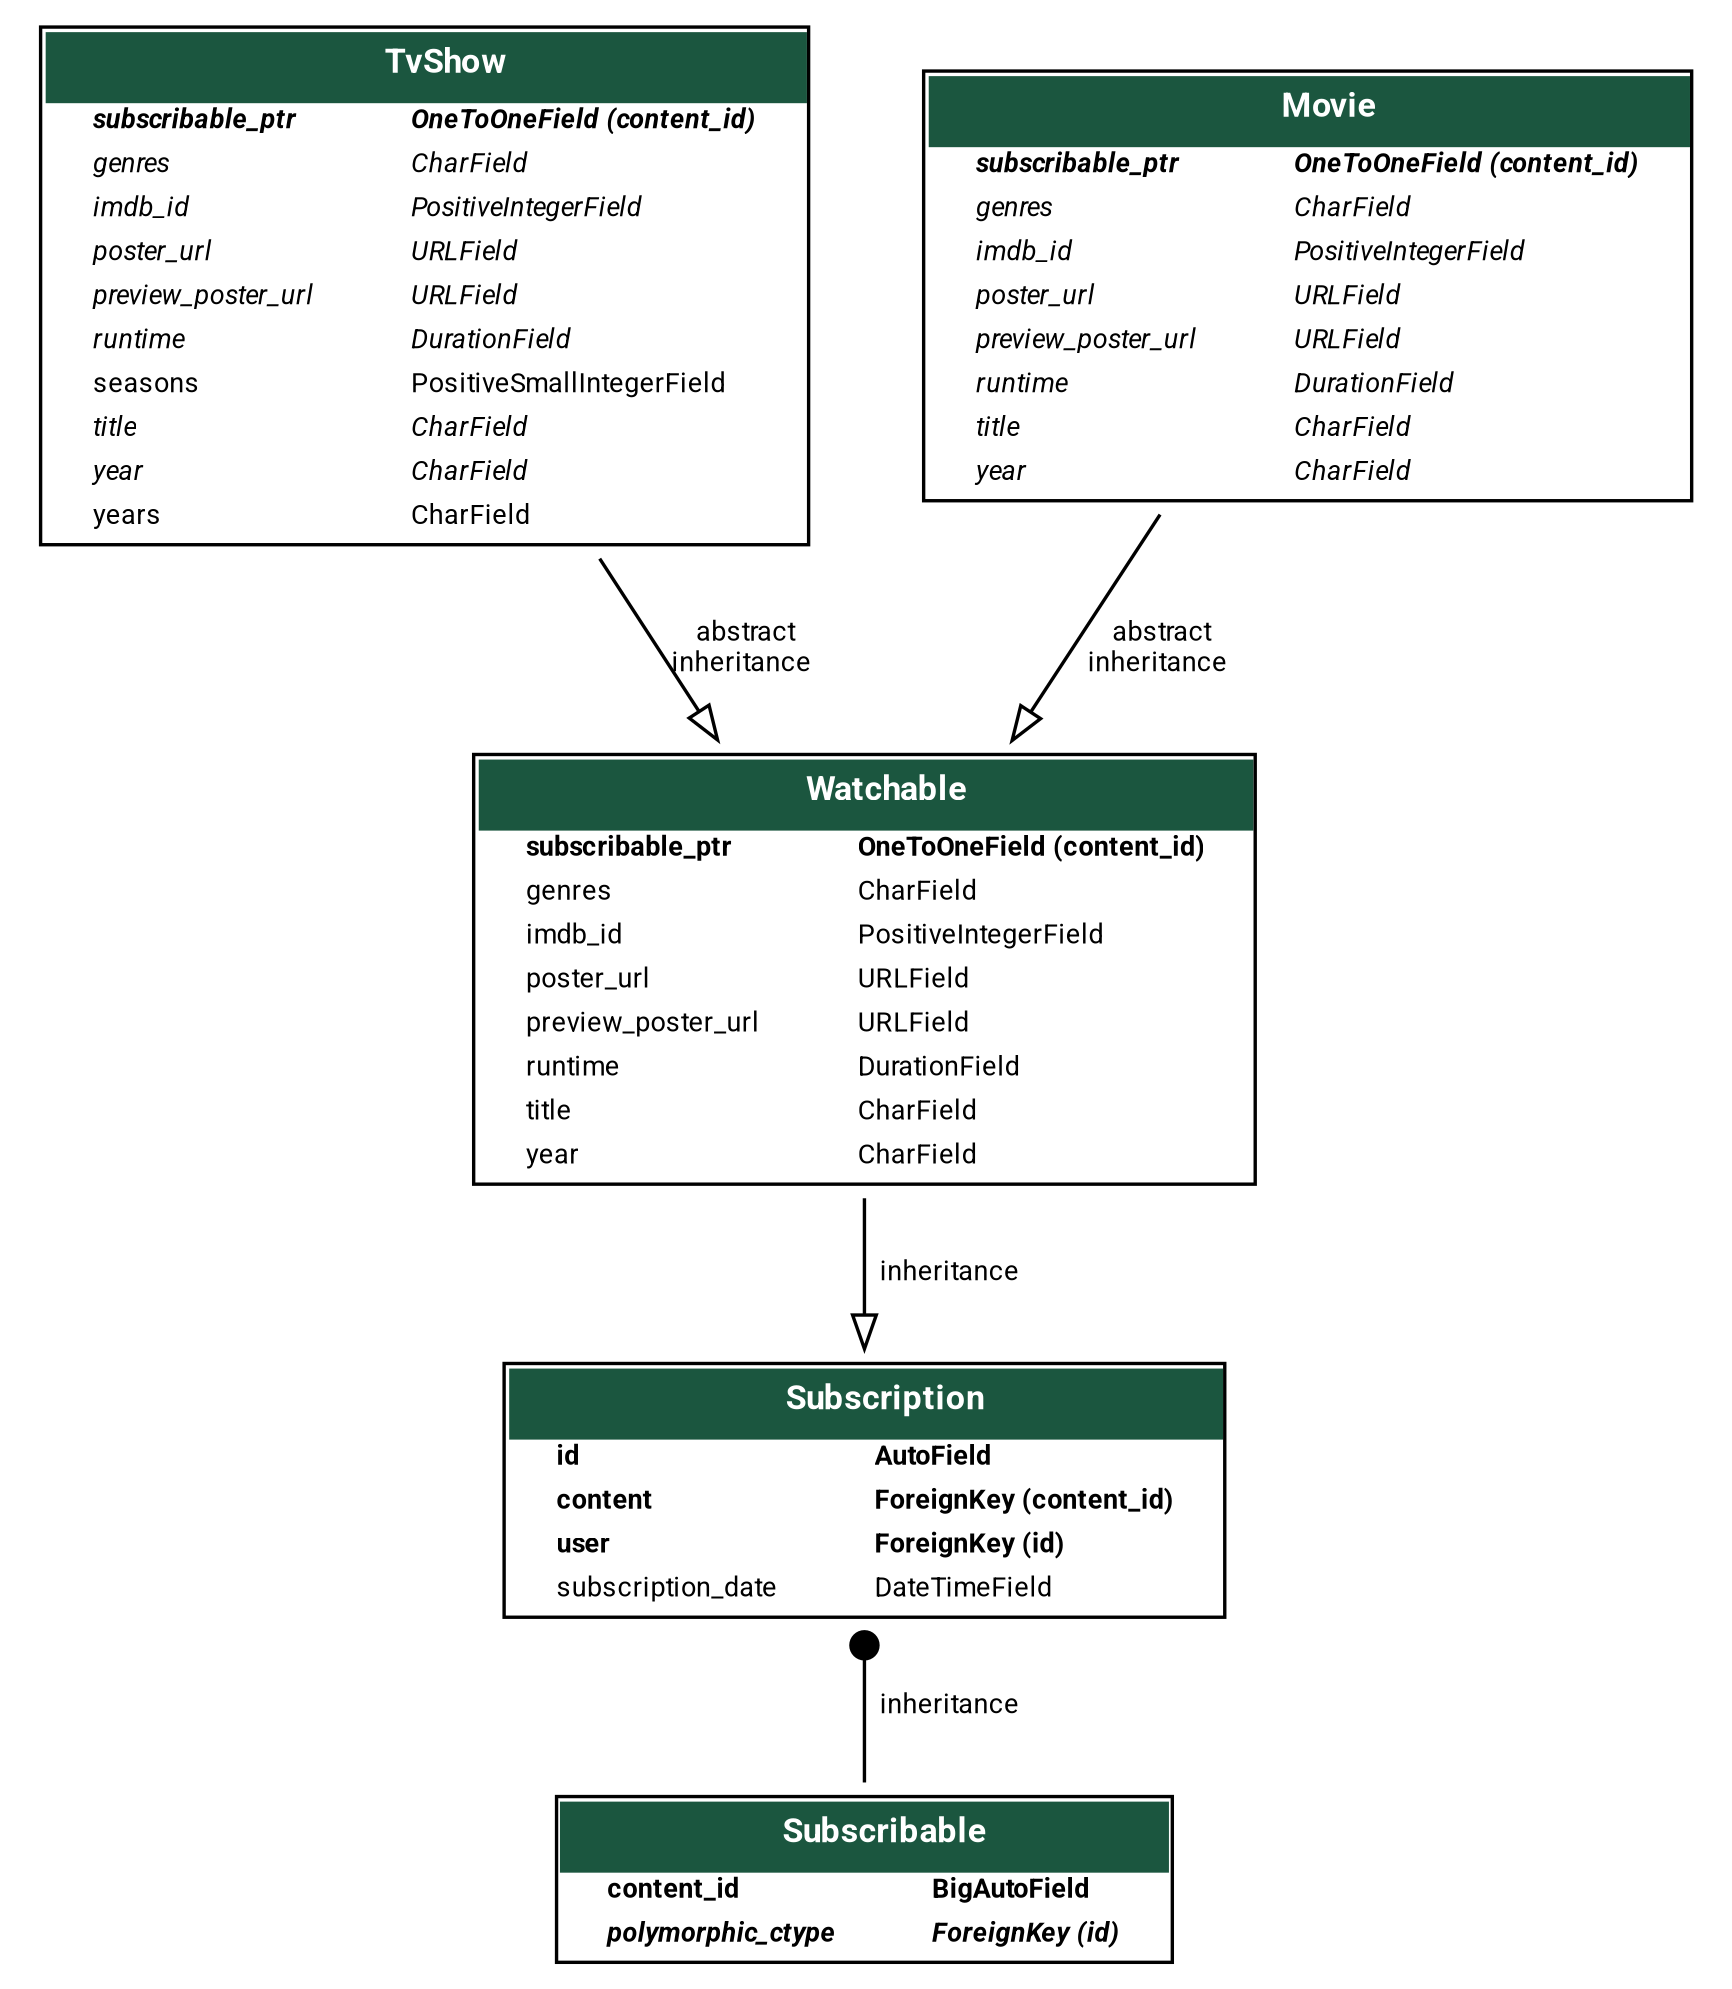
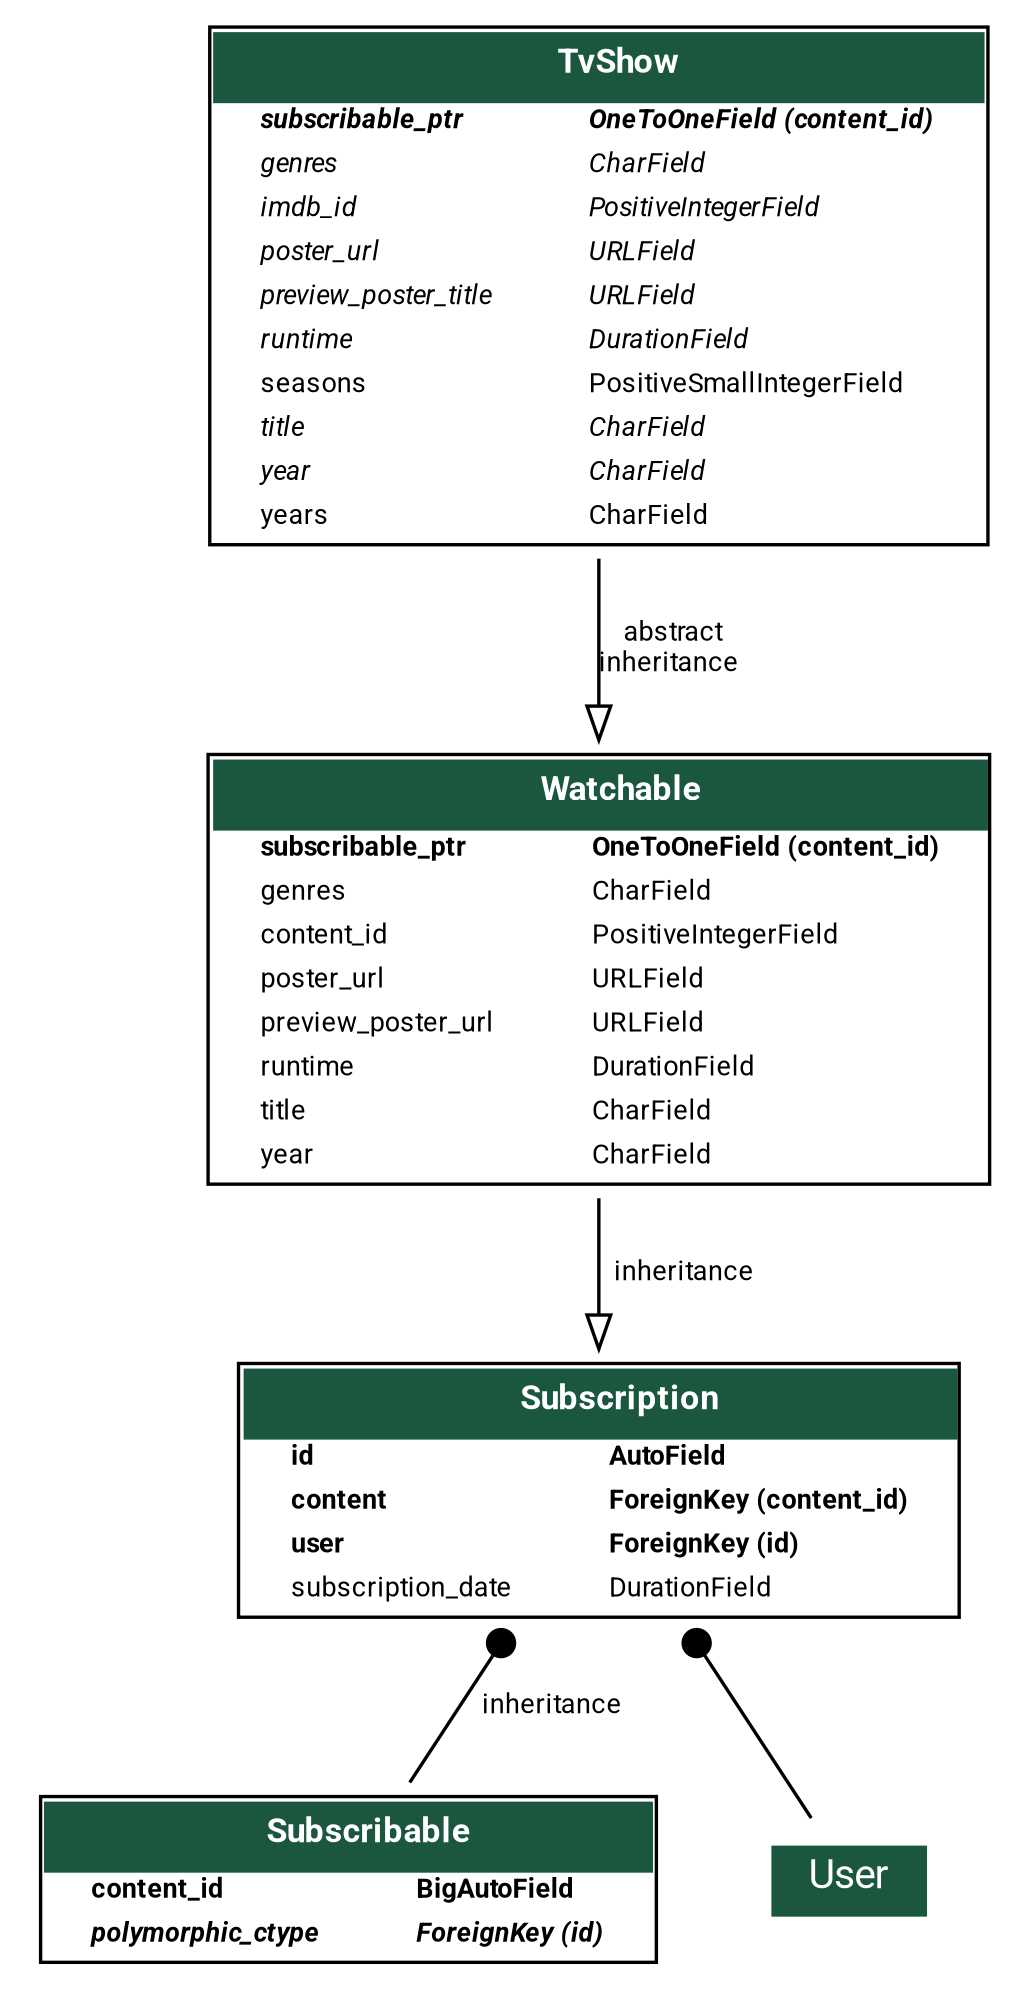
node "Movie": removed
node "TvShow": text "preview_poster_url" -> "preview_poster_title"
node "Watchable": text "imdb_id" -> "content_id"
node "Subscription": text "DateTimeField" -> "DurationField"
node "User": added
